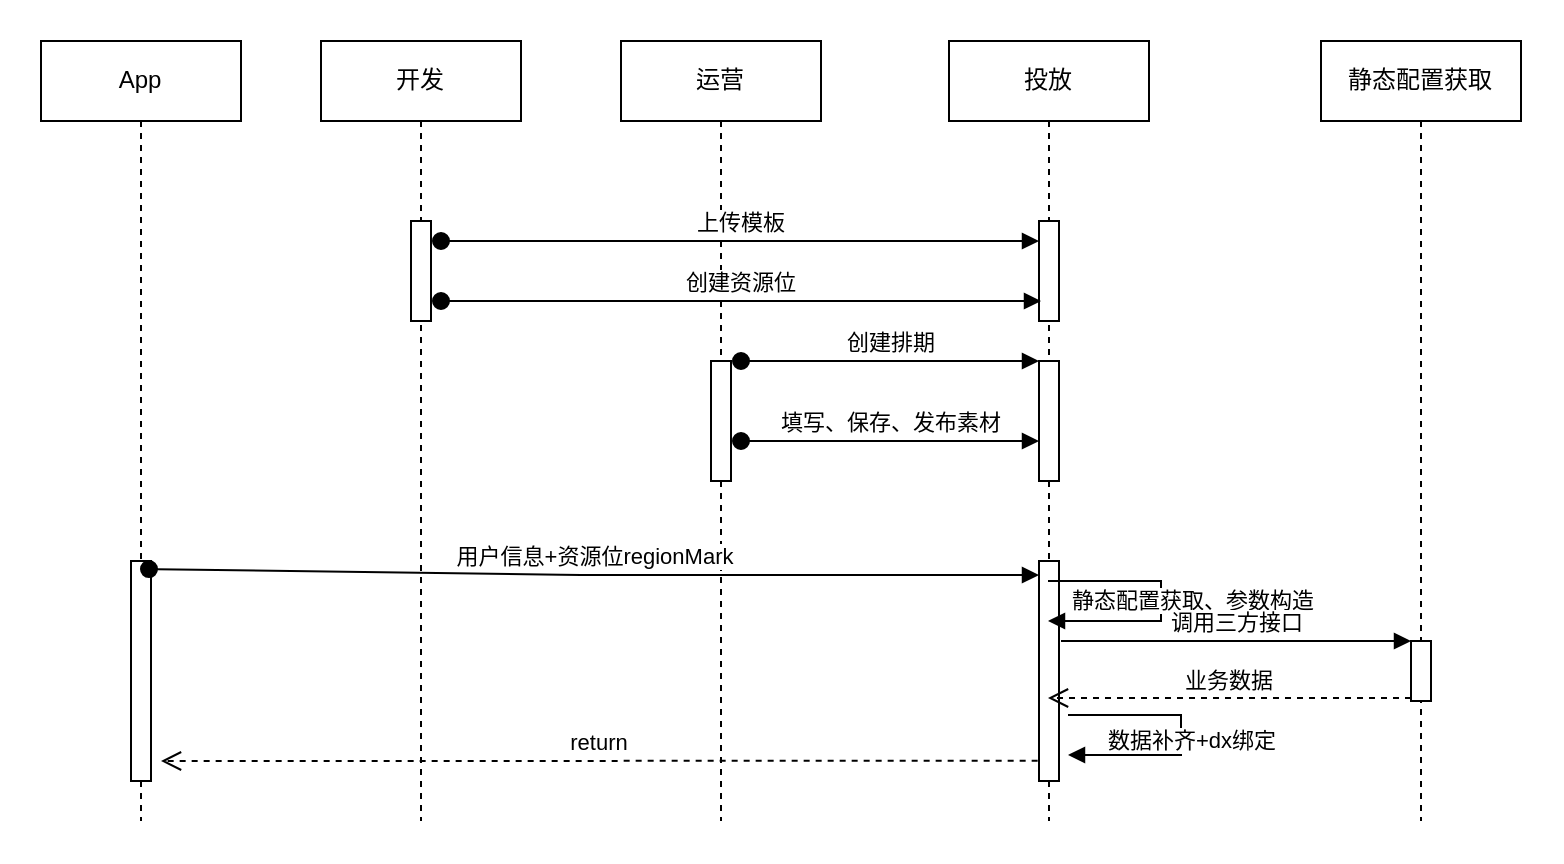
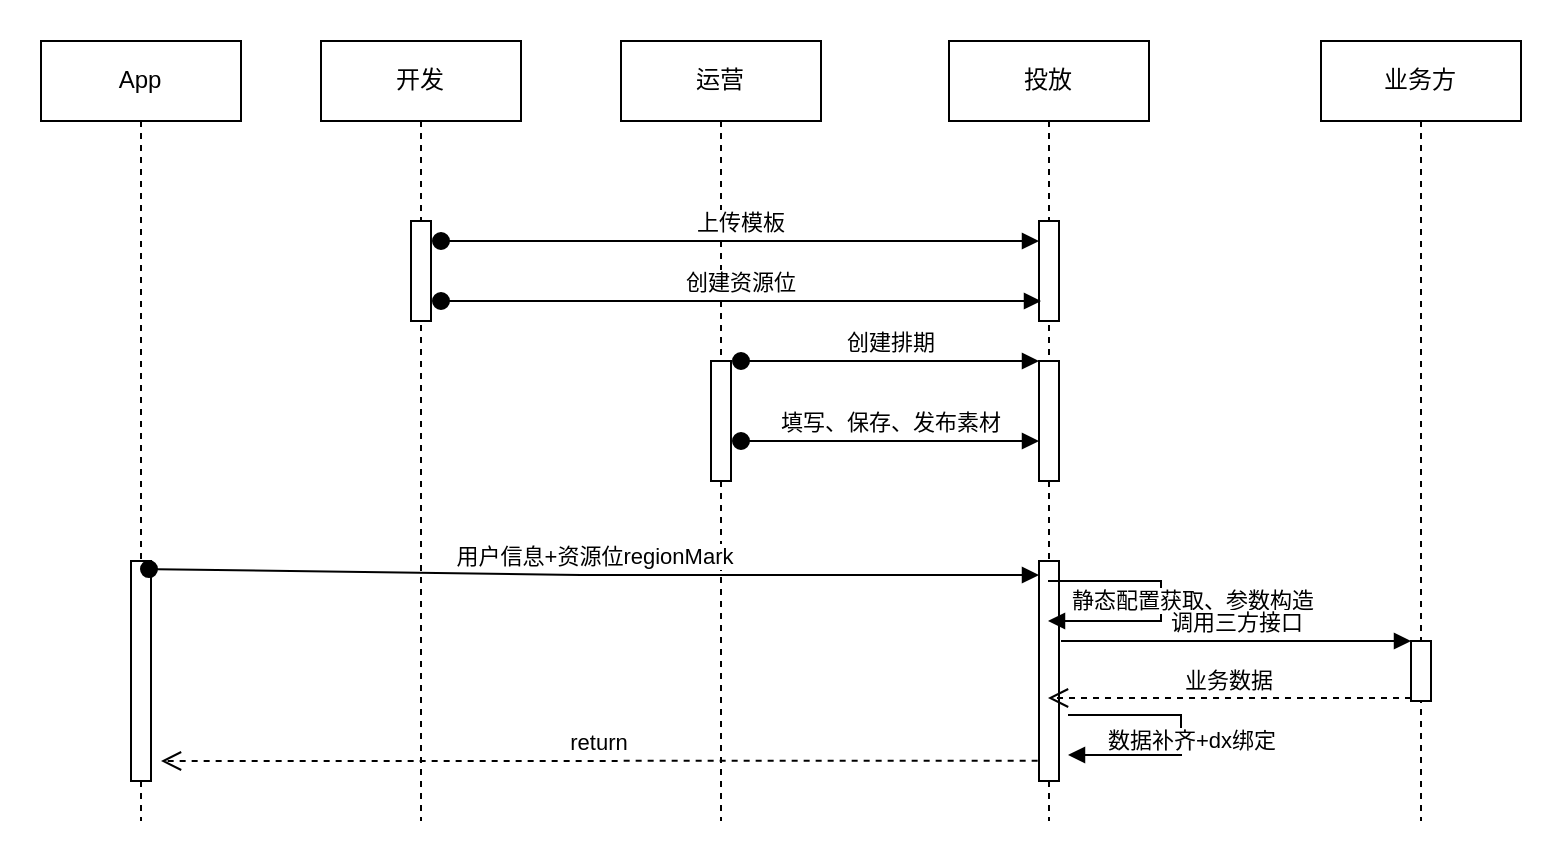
node "静态配置获取": label "静态配置获取" -> "业务方"
